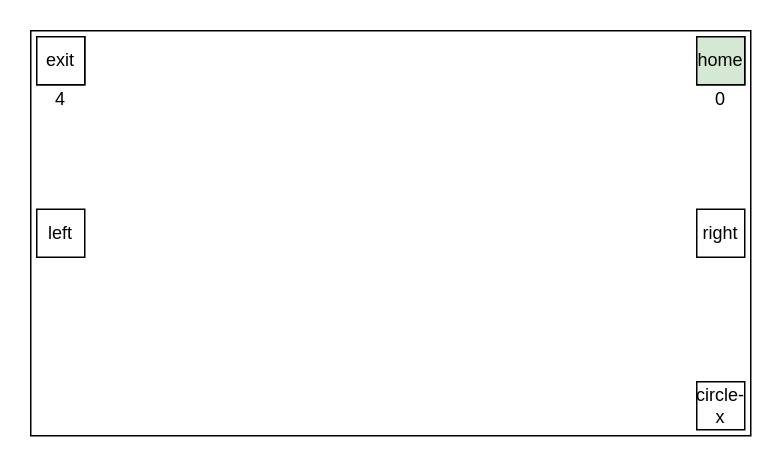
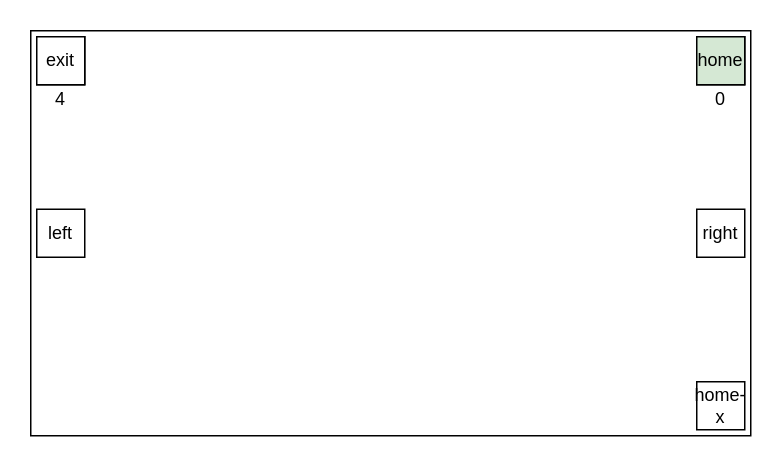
node "circle-x": label "circle-x" -> "home-x"
